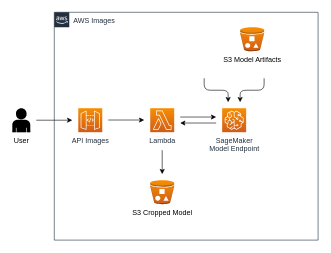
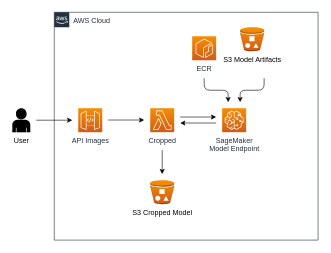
node "AWS Images": label "AWS Images" -> "AWS Cloud"
node "ECR": added
node "Lambda": label "Lambda" -> "Cropped"
